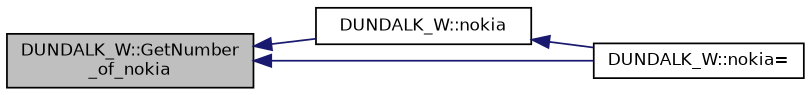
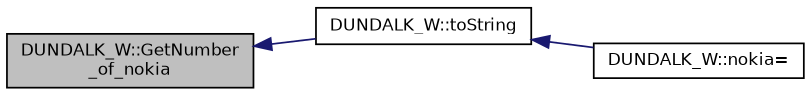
node "DUNDALK_W::nokia": label "DUNDALK_W::nokia" -> "DUNDALK_W::toString"
edge "DUNDALK_W::nokia=" -> "DUNDALK_W::GetNumber _of_nokia": removed
